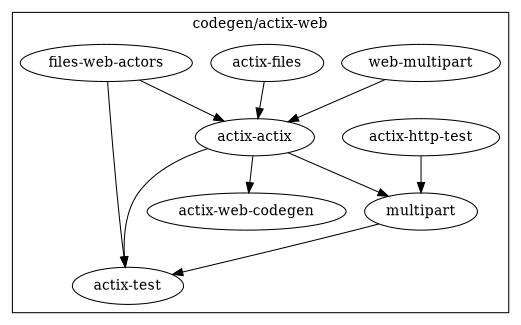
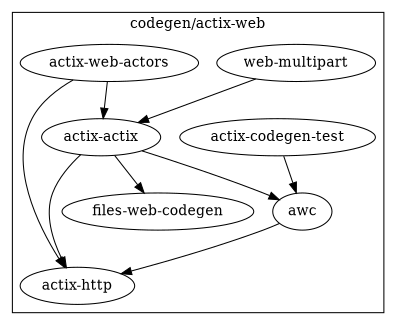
node "files-web-actors": label "files-web-actors" -> "actix-web-actors"
node "actix-files": removed
node "actix-http-test": label "actix-http-test" -> "actix-codegen-test"
node "actix-web-codegen": label "actix-web-codegen" -> "files-web-codegen"
node "multipart": label "multipart" -> "awc"
node "actix-test": label "actix-test" -> "actix-http"
